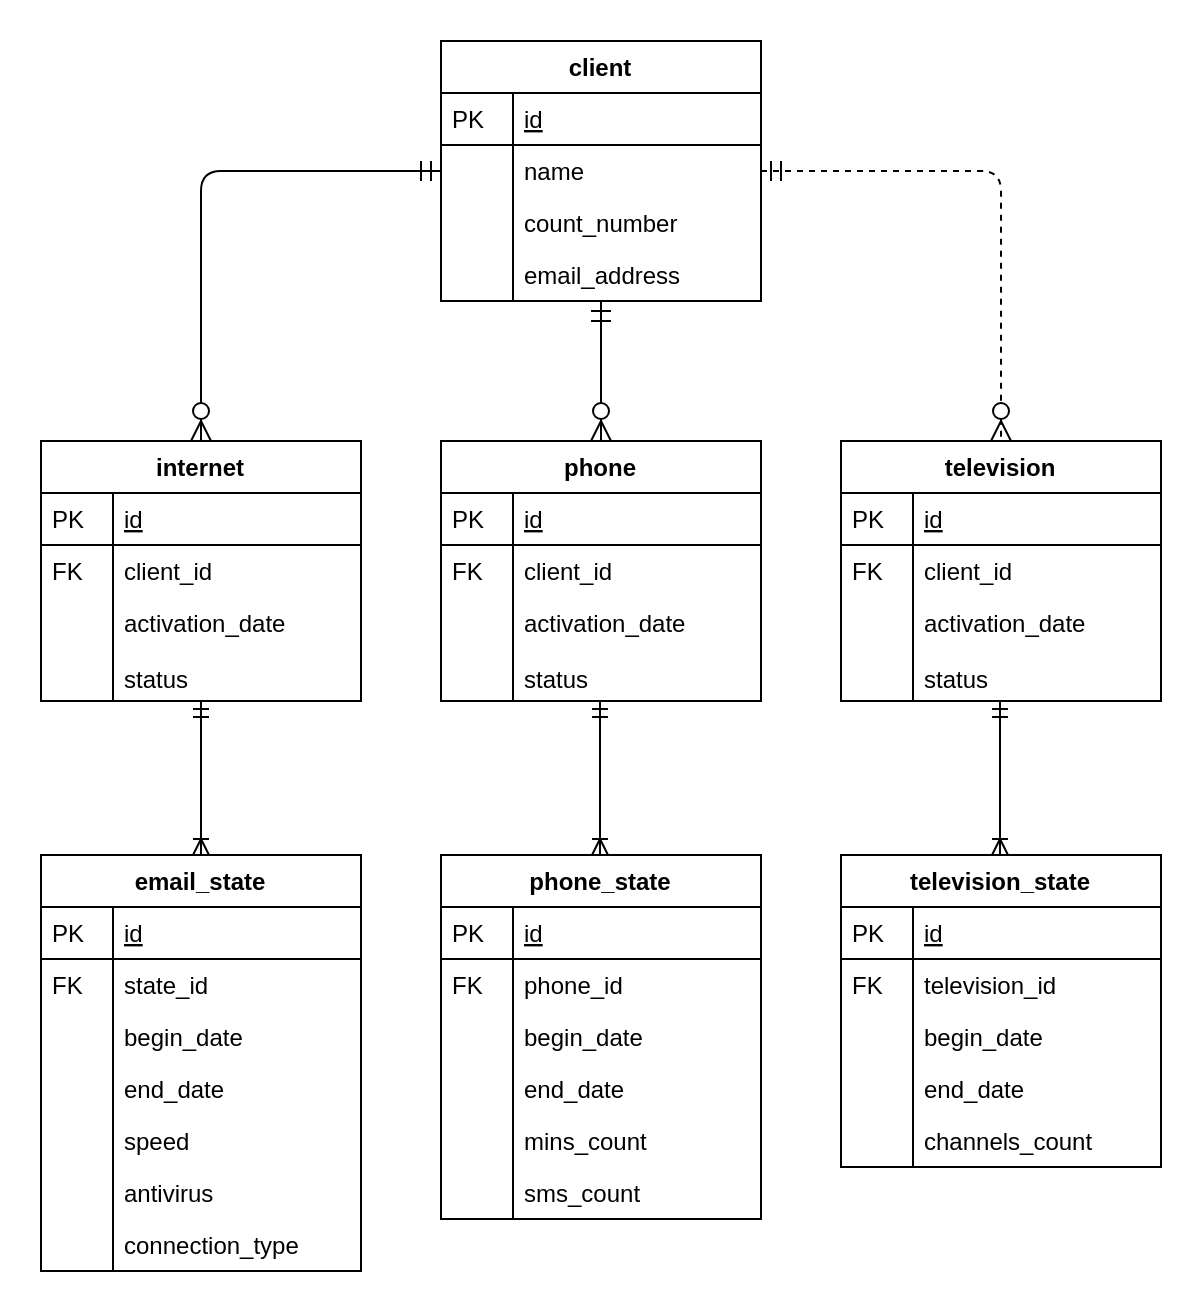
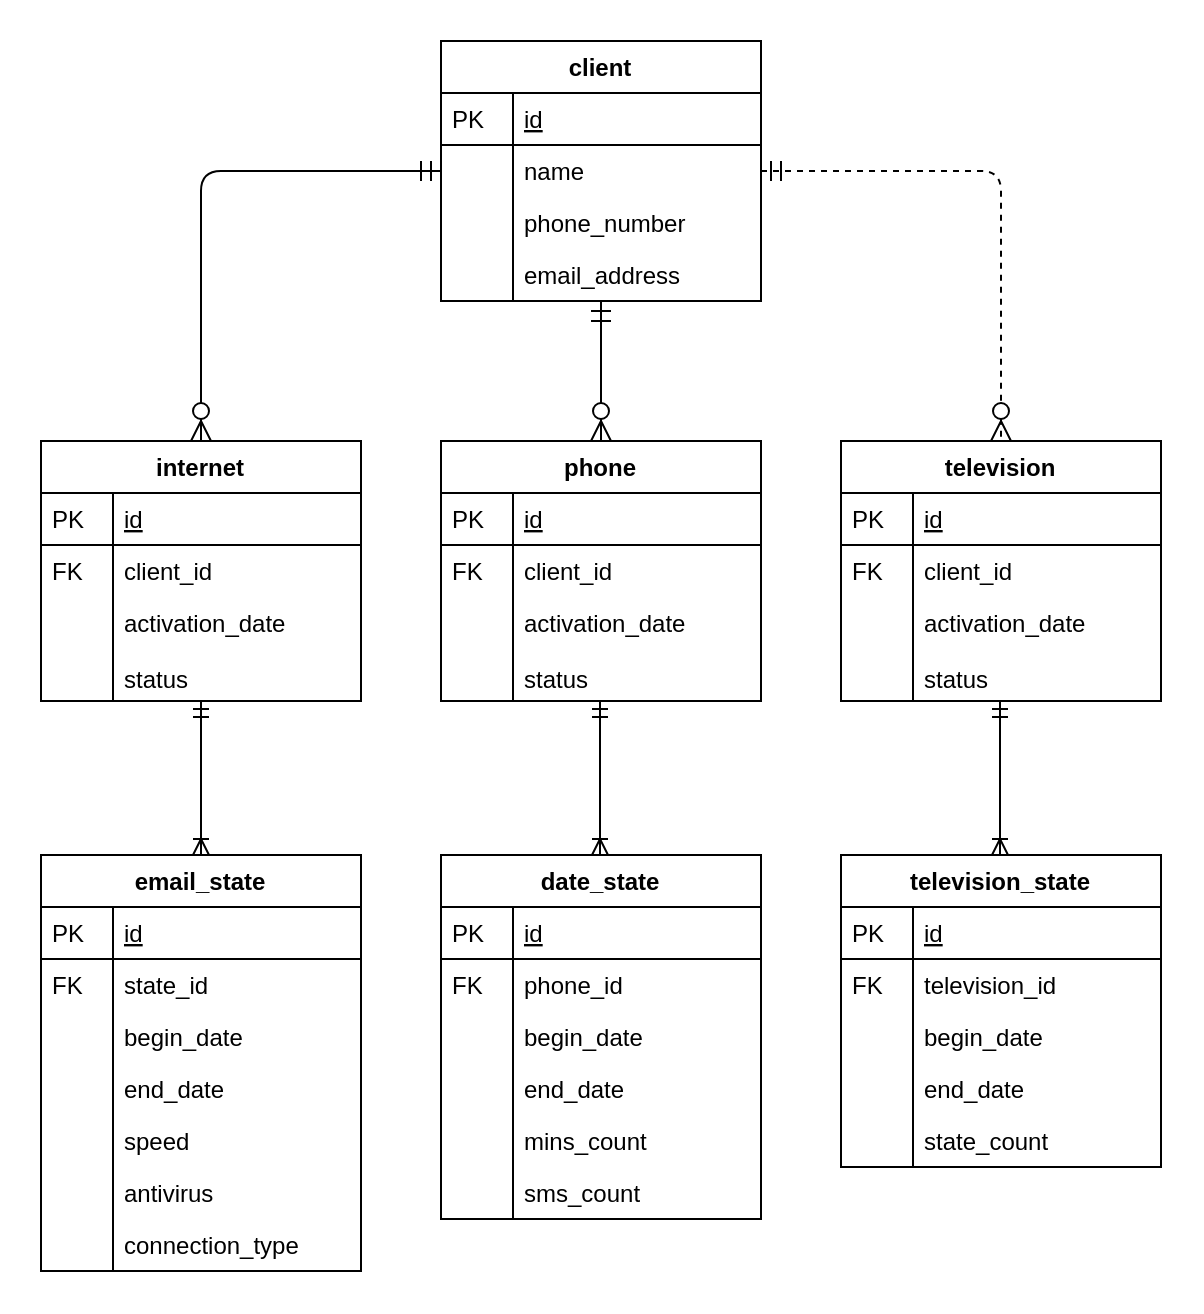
node "count_number": label "count_number" -> "phone_number"
node "phone_state": label "phone_state" -> "date_state"
node "channels_count": label "channels_count" -> "state_count"
